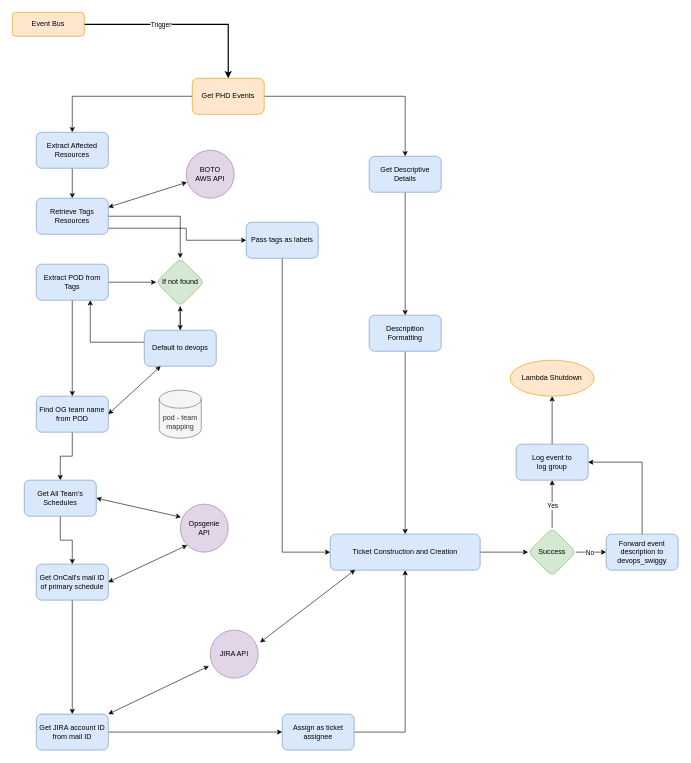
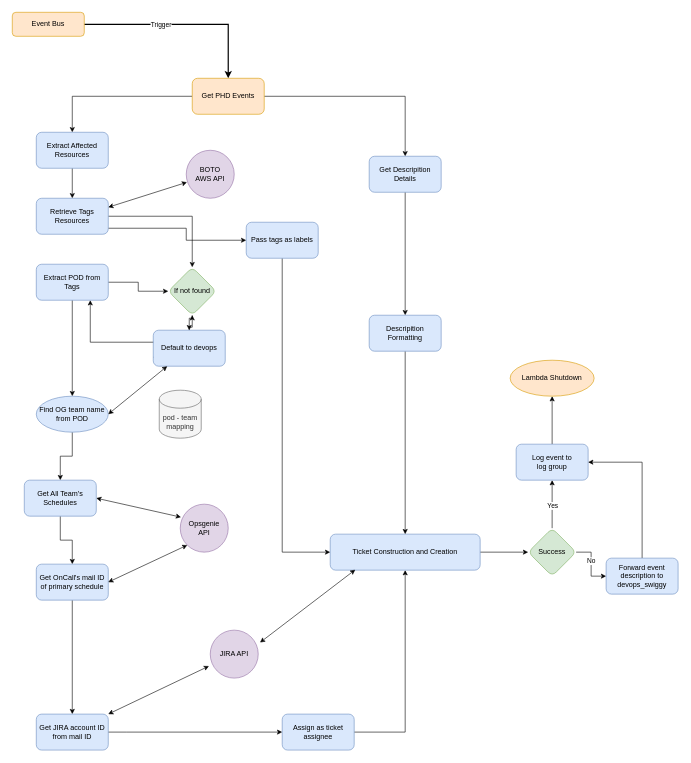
node "Get Descriptive Details": label "Get Descriptive Details" -> "Get Descripition Details"
node "If not found": moved (180, 282) -> (192, 291)
node "Default to devops": moved (180, 348) -> (189, 348)
node "Find OG team name from POD": shape rounded rectangle -> ellipse
node "Forward event description to devops_swiggy": moved (642, 552) -> (642, 576)
